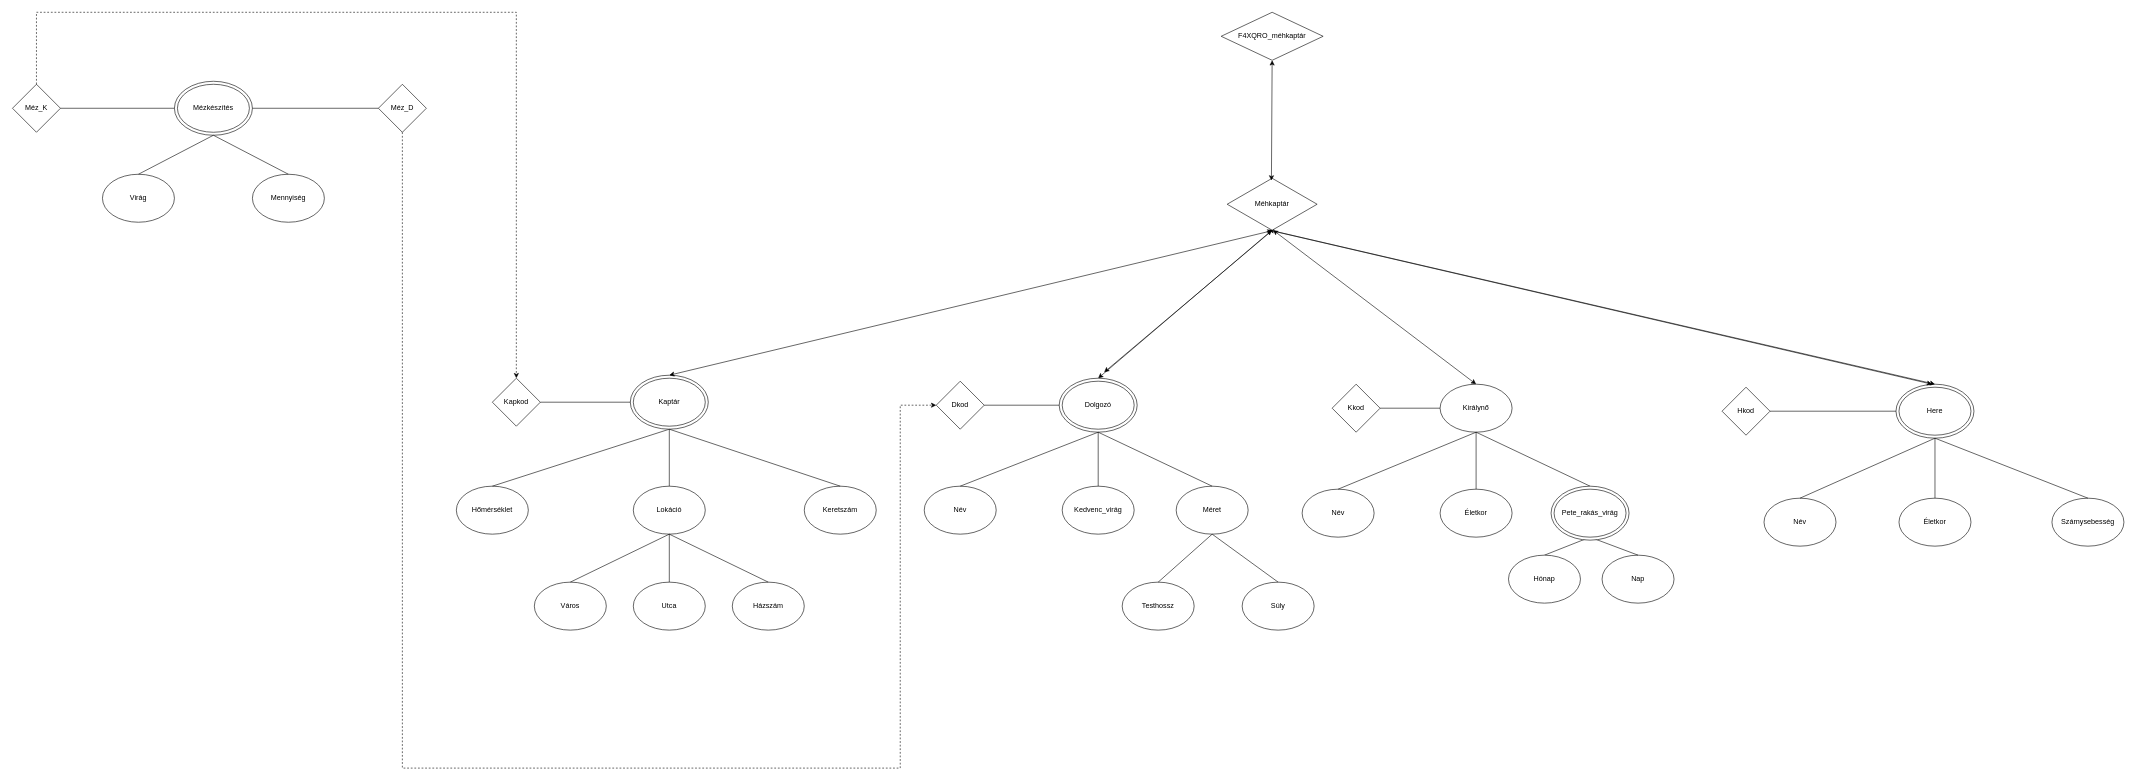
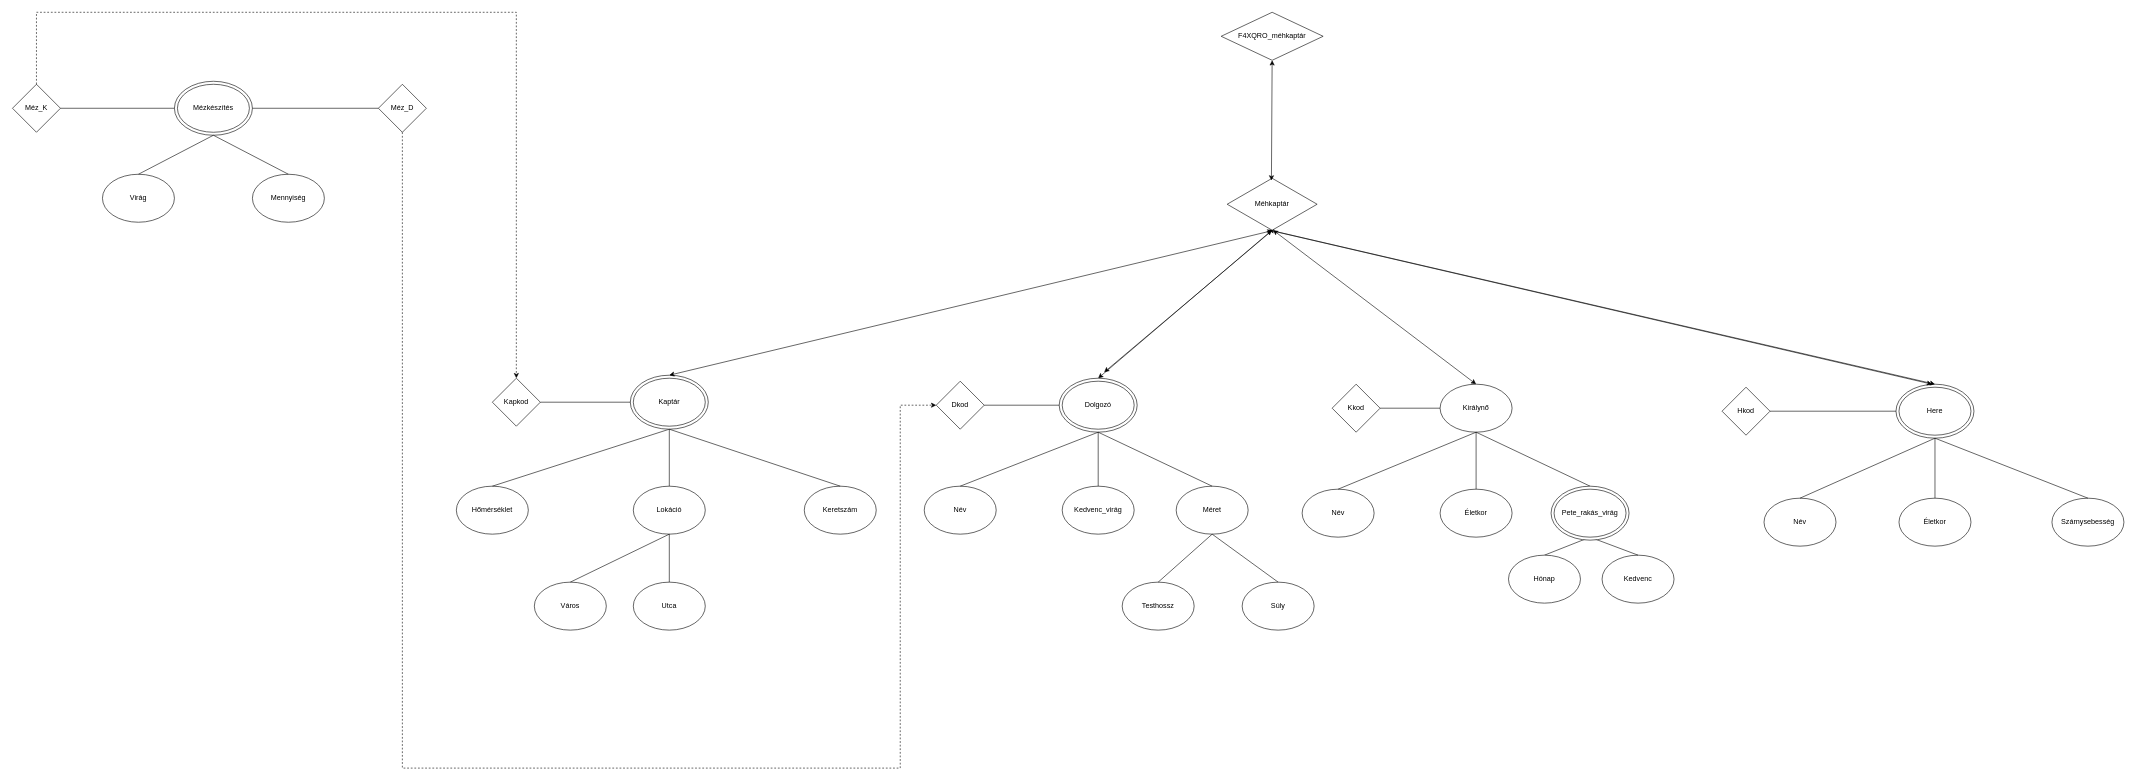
edge "Lokáció" -- "Házszám": removed
node "Nap": label "Nap" -> "Kedvenc"
node "Házszám": removed
